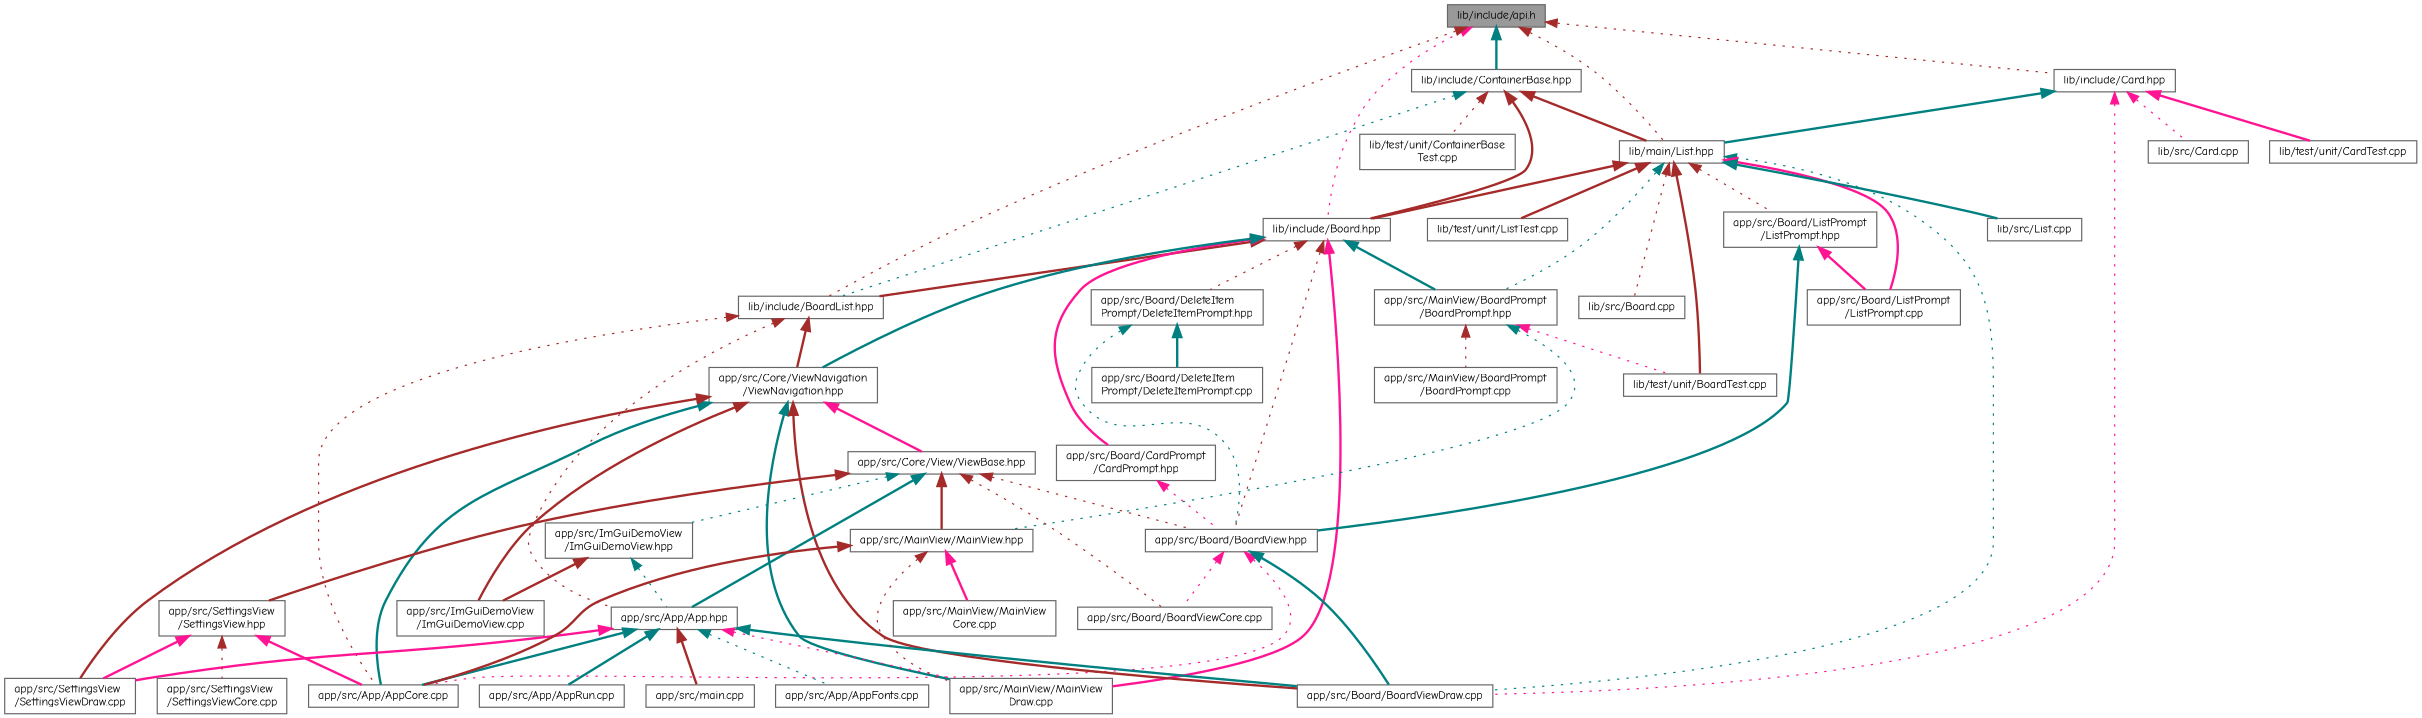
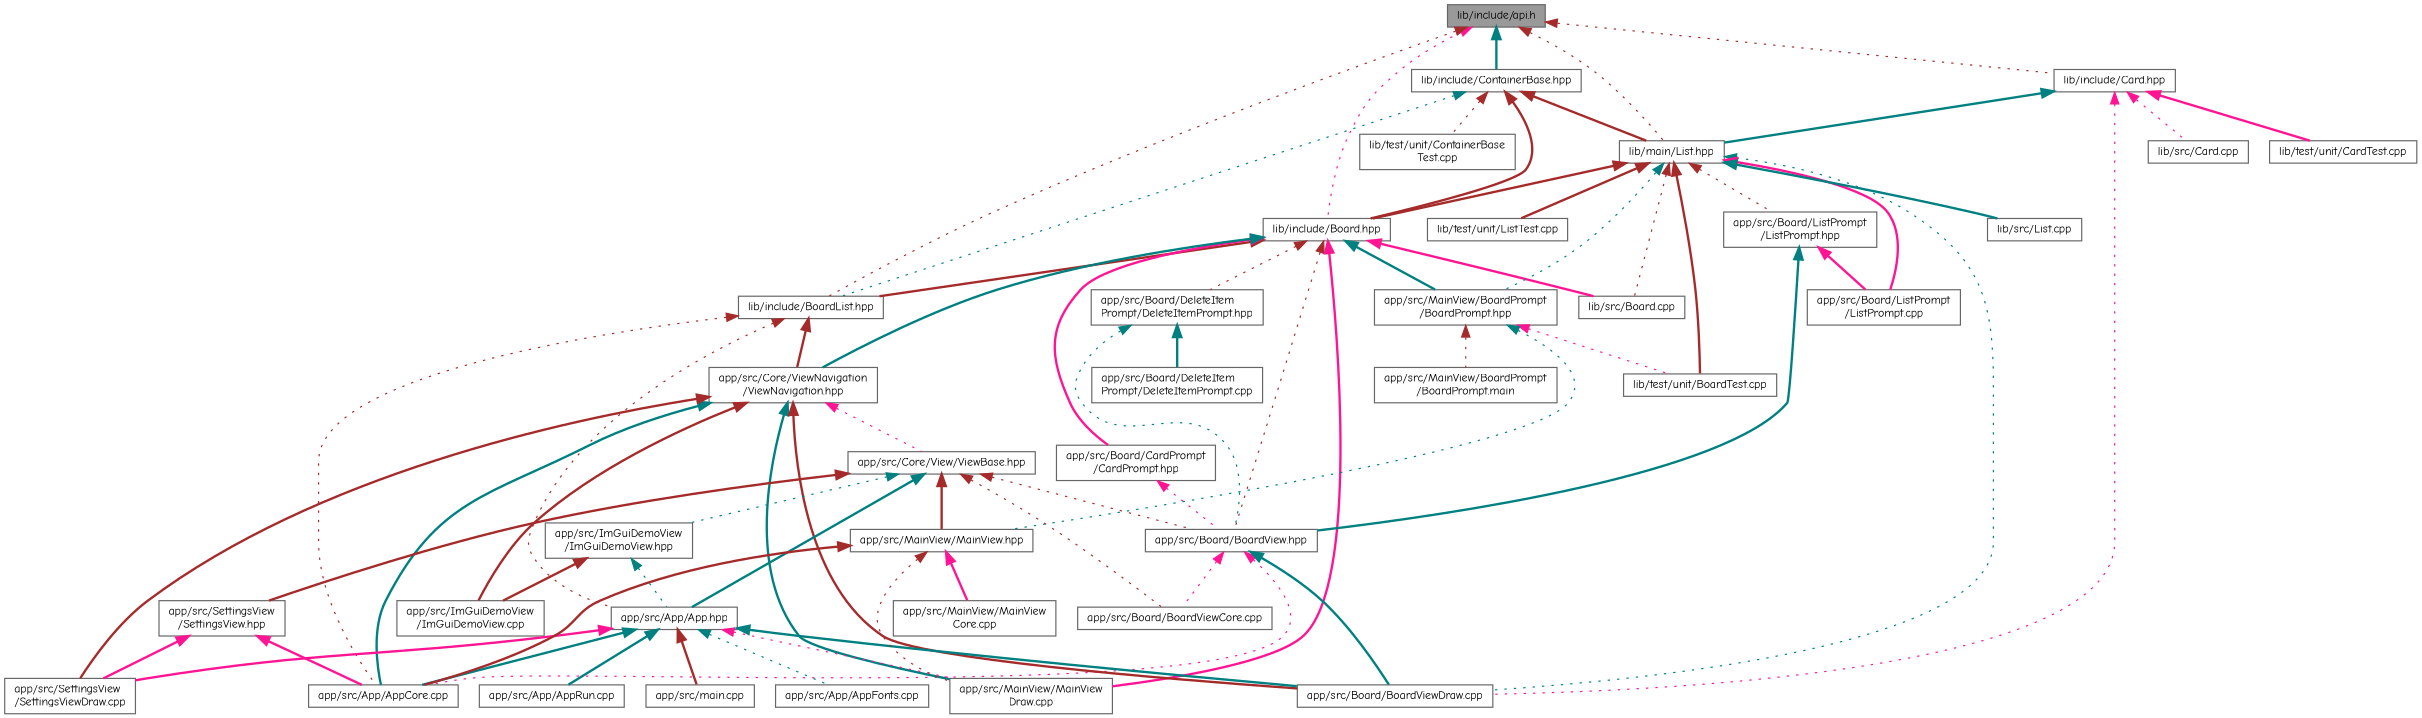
edge "lib/src/Board.cpp" -> "lib/include/Board.hpp": added
node "app/src/MainView/BoardPrompt /BoardPrompt.cpp": label "app/src/MainView/BoardPrompt /BoardPrompt.cpp" -> "app/src/MainView/BoardPrompt /BoardPrompt.main"
edge "app/src/Core/View/ViewBase.hpp" -> "app/src/Core/ViewNavigation /ViewNavigation.hpp": style bold -> dotted
node "app/src/SettingsView /SettingsViewCore.cpp": removed
